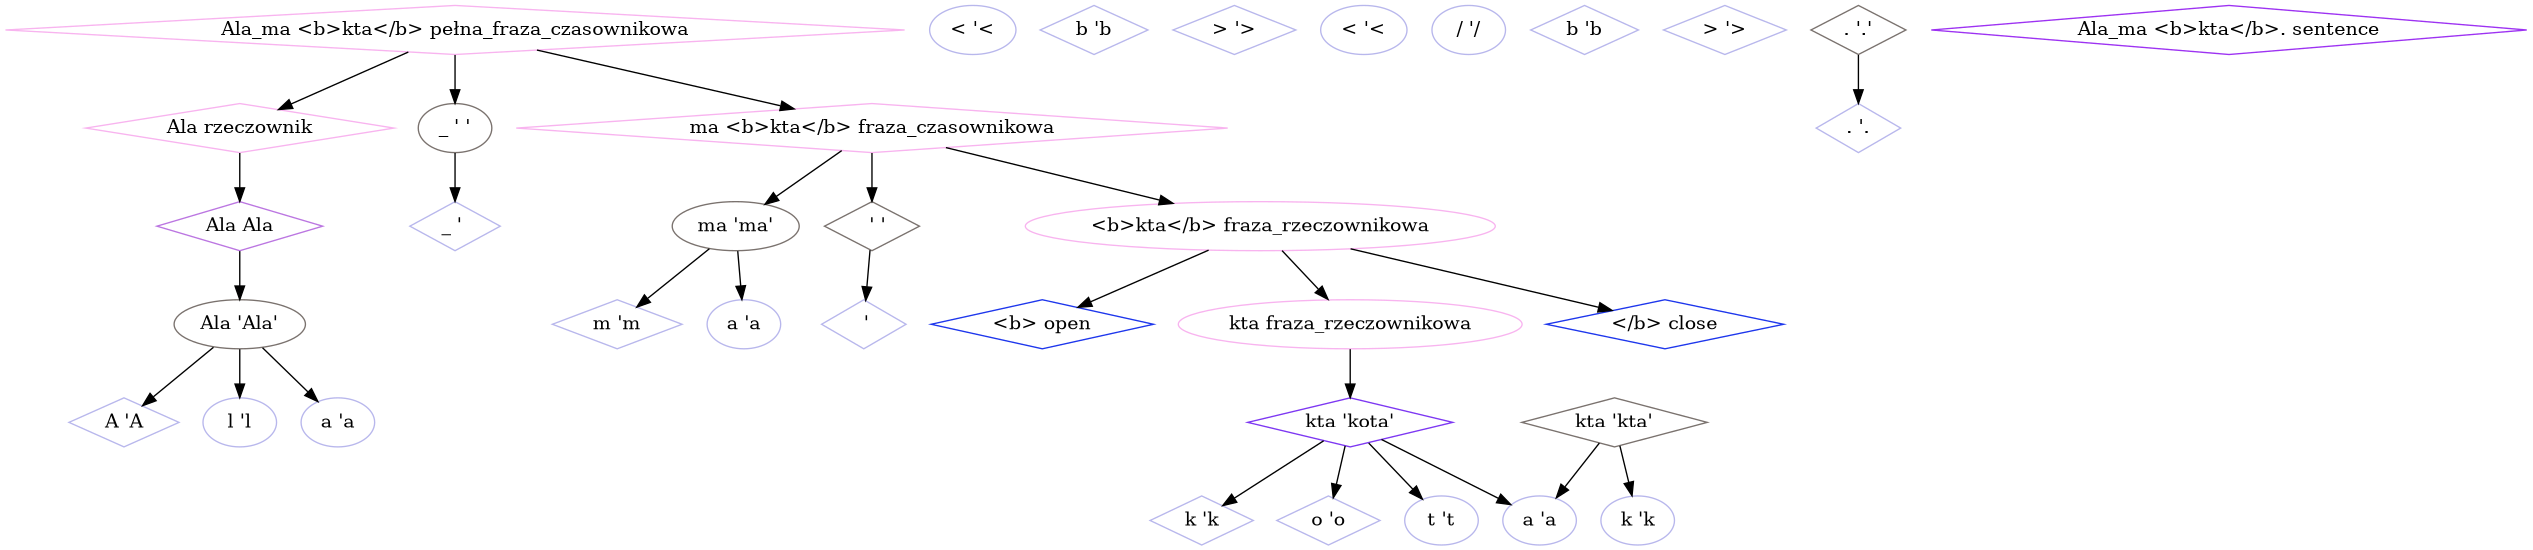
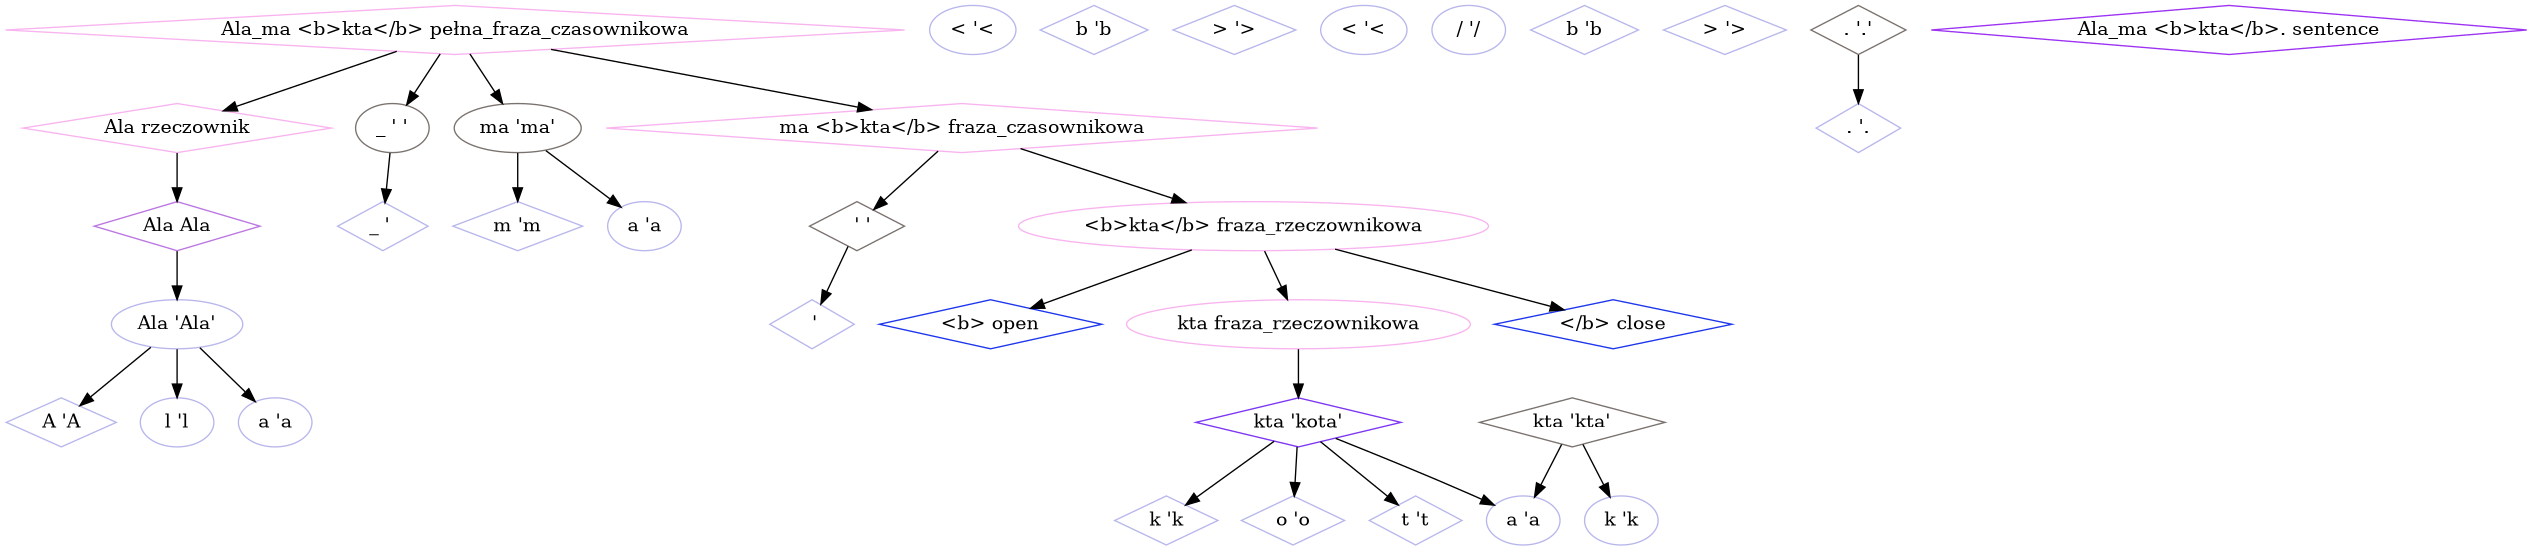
edge "ma <b>kta</b> fraza_czasownikowa" -> "ma 'ma'": now "Ala_ma <b>kta</b> pełna_fraza_czasownikowa" -> "ma 'ma'"
node "Ala 'Ala'": color #7a726e -> #b8b7ec
node "t 't": shape ellipse -> diamond
